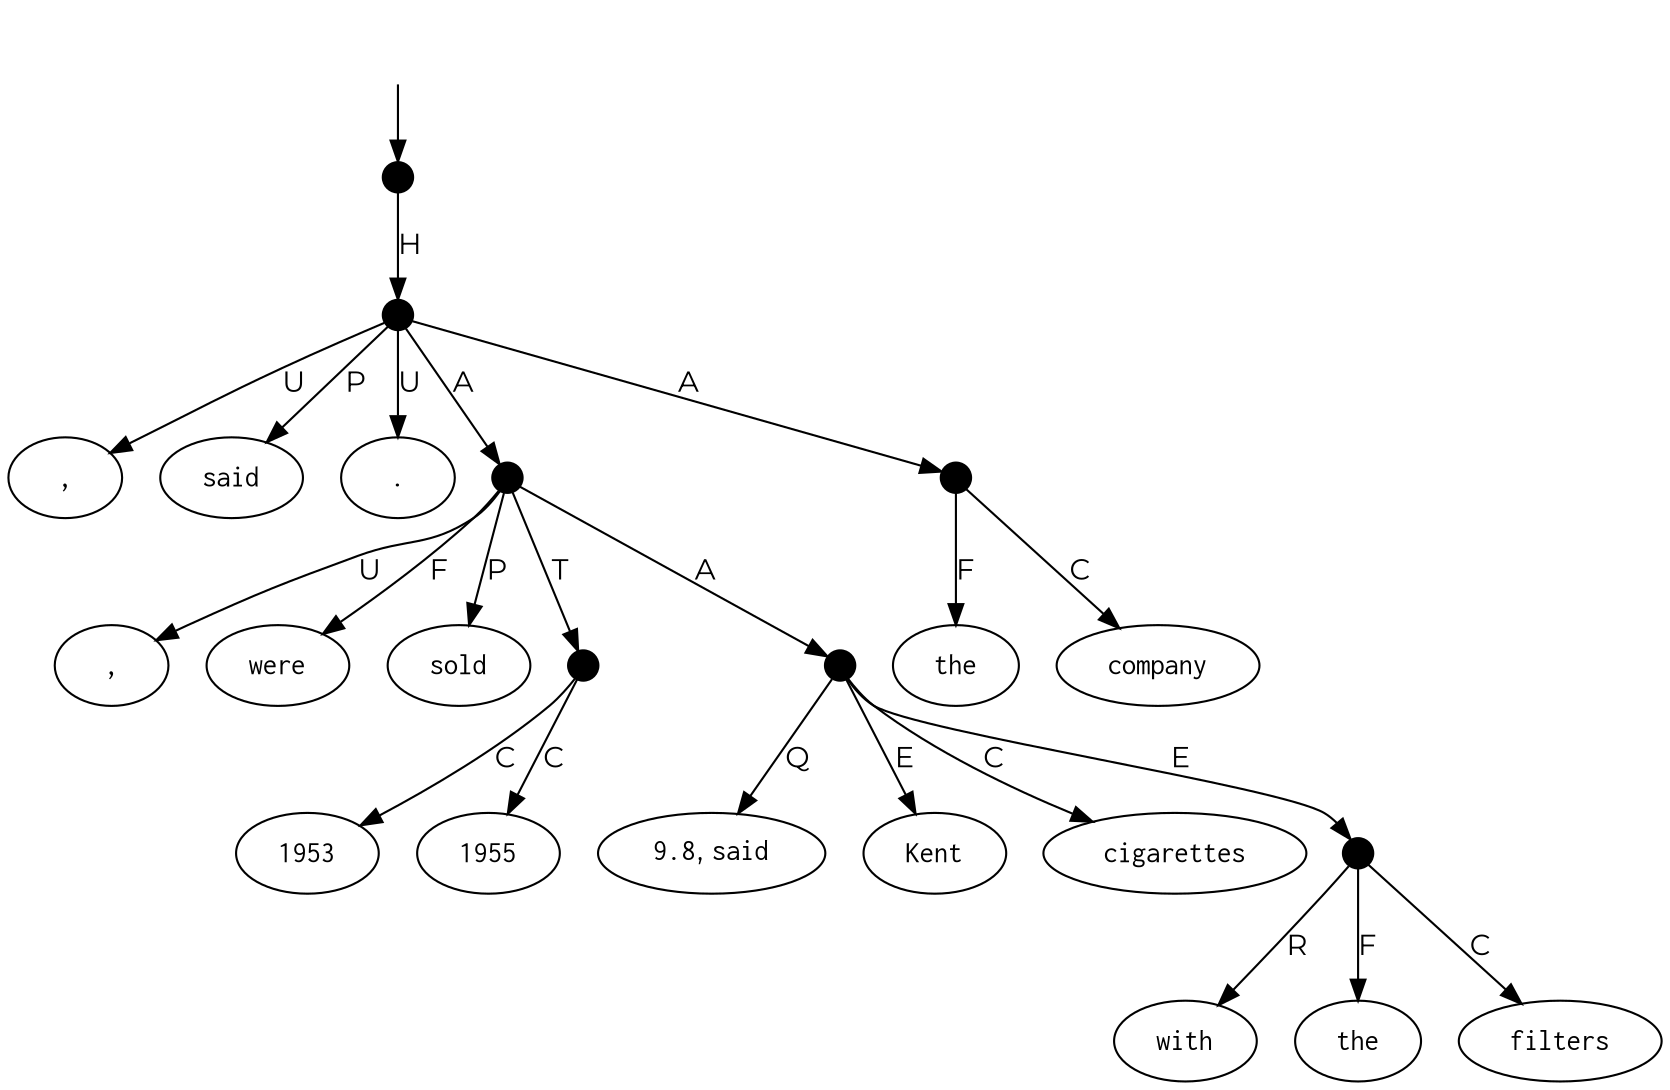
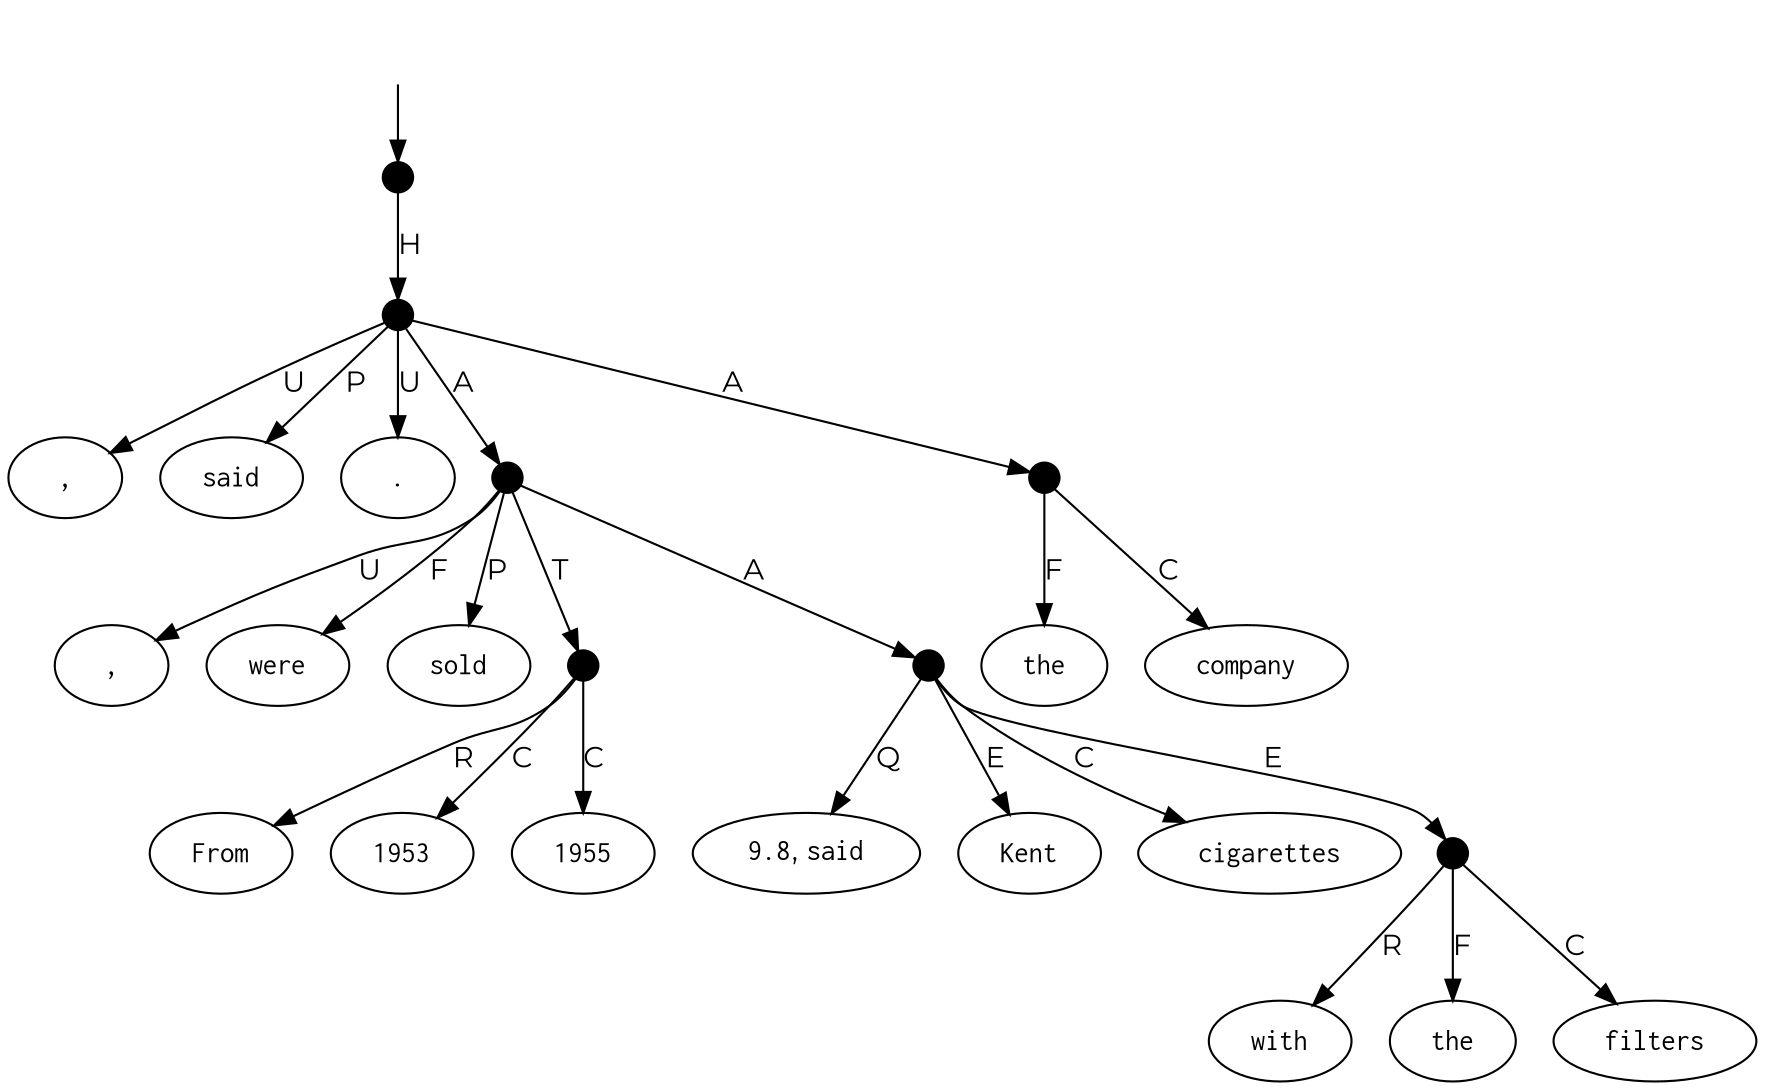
node "From": added
